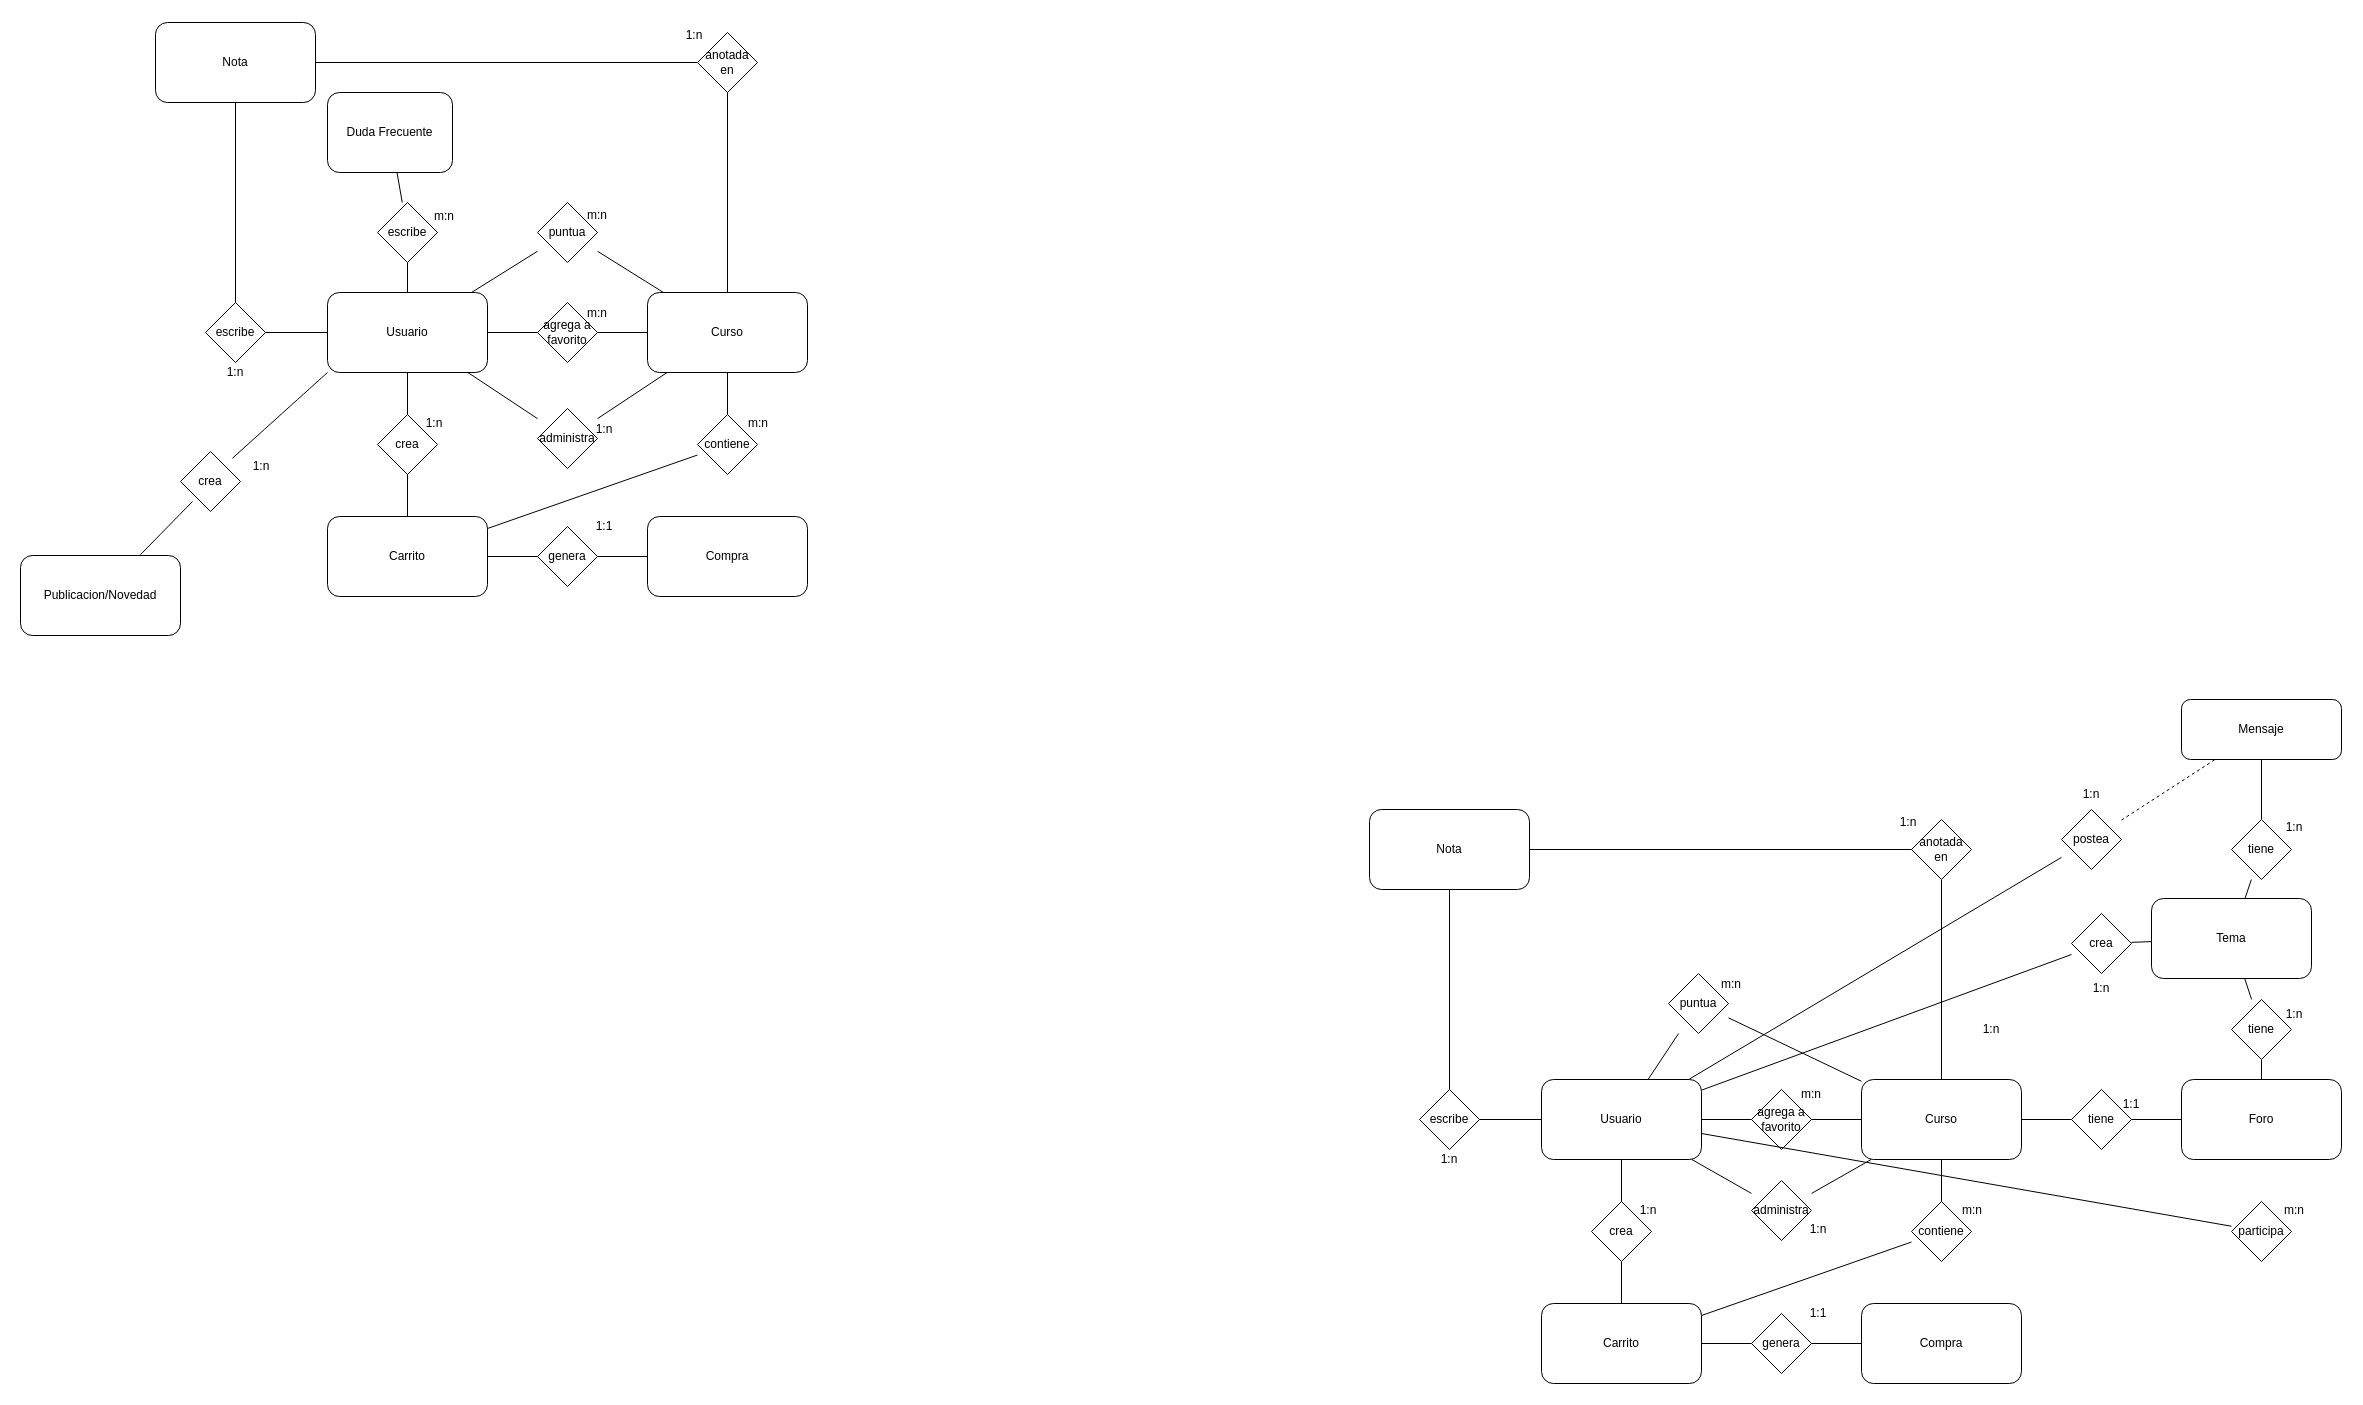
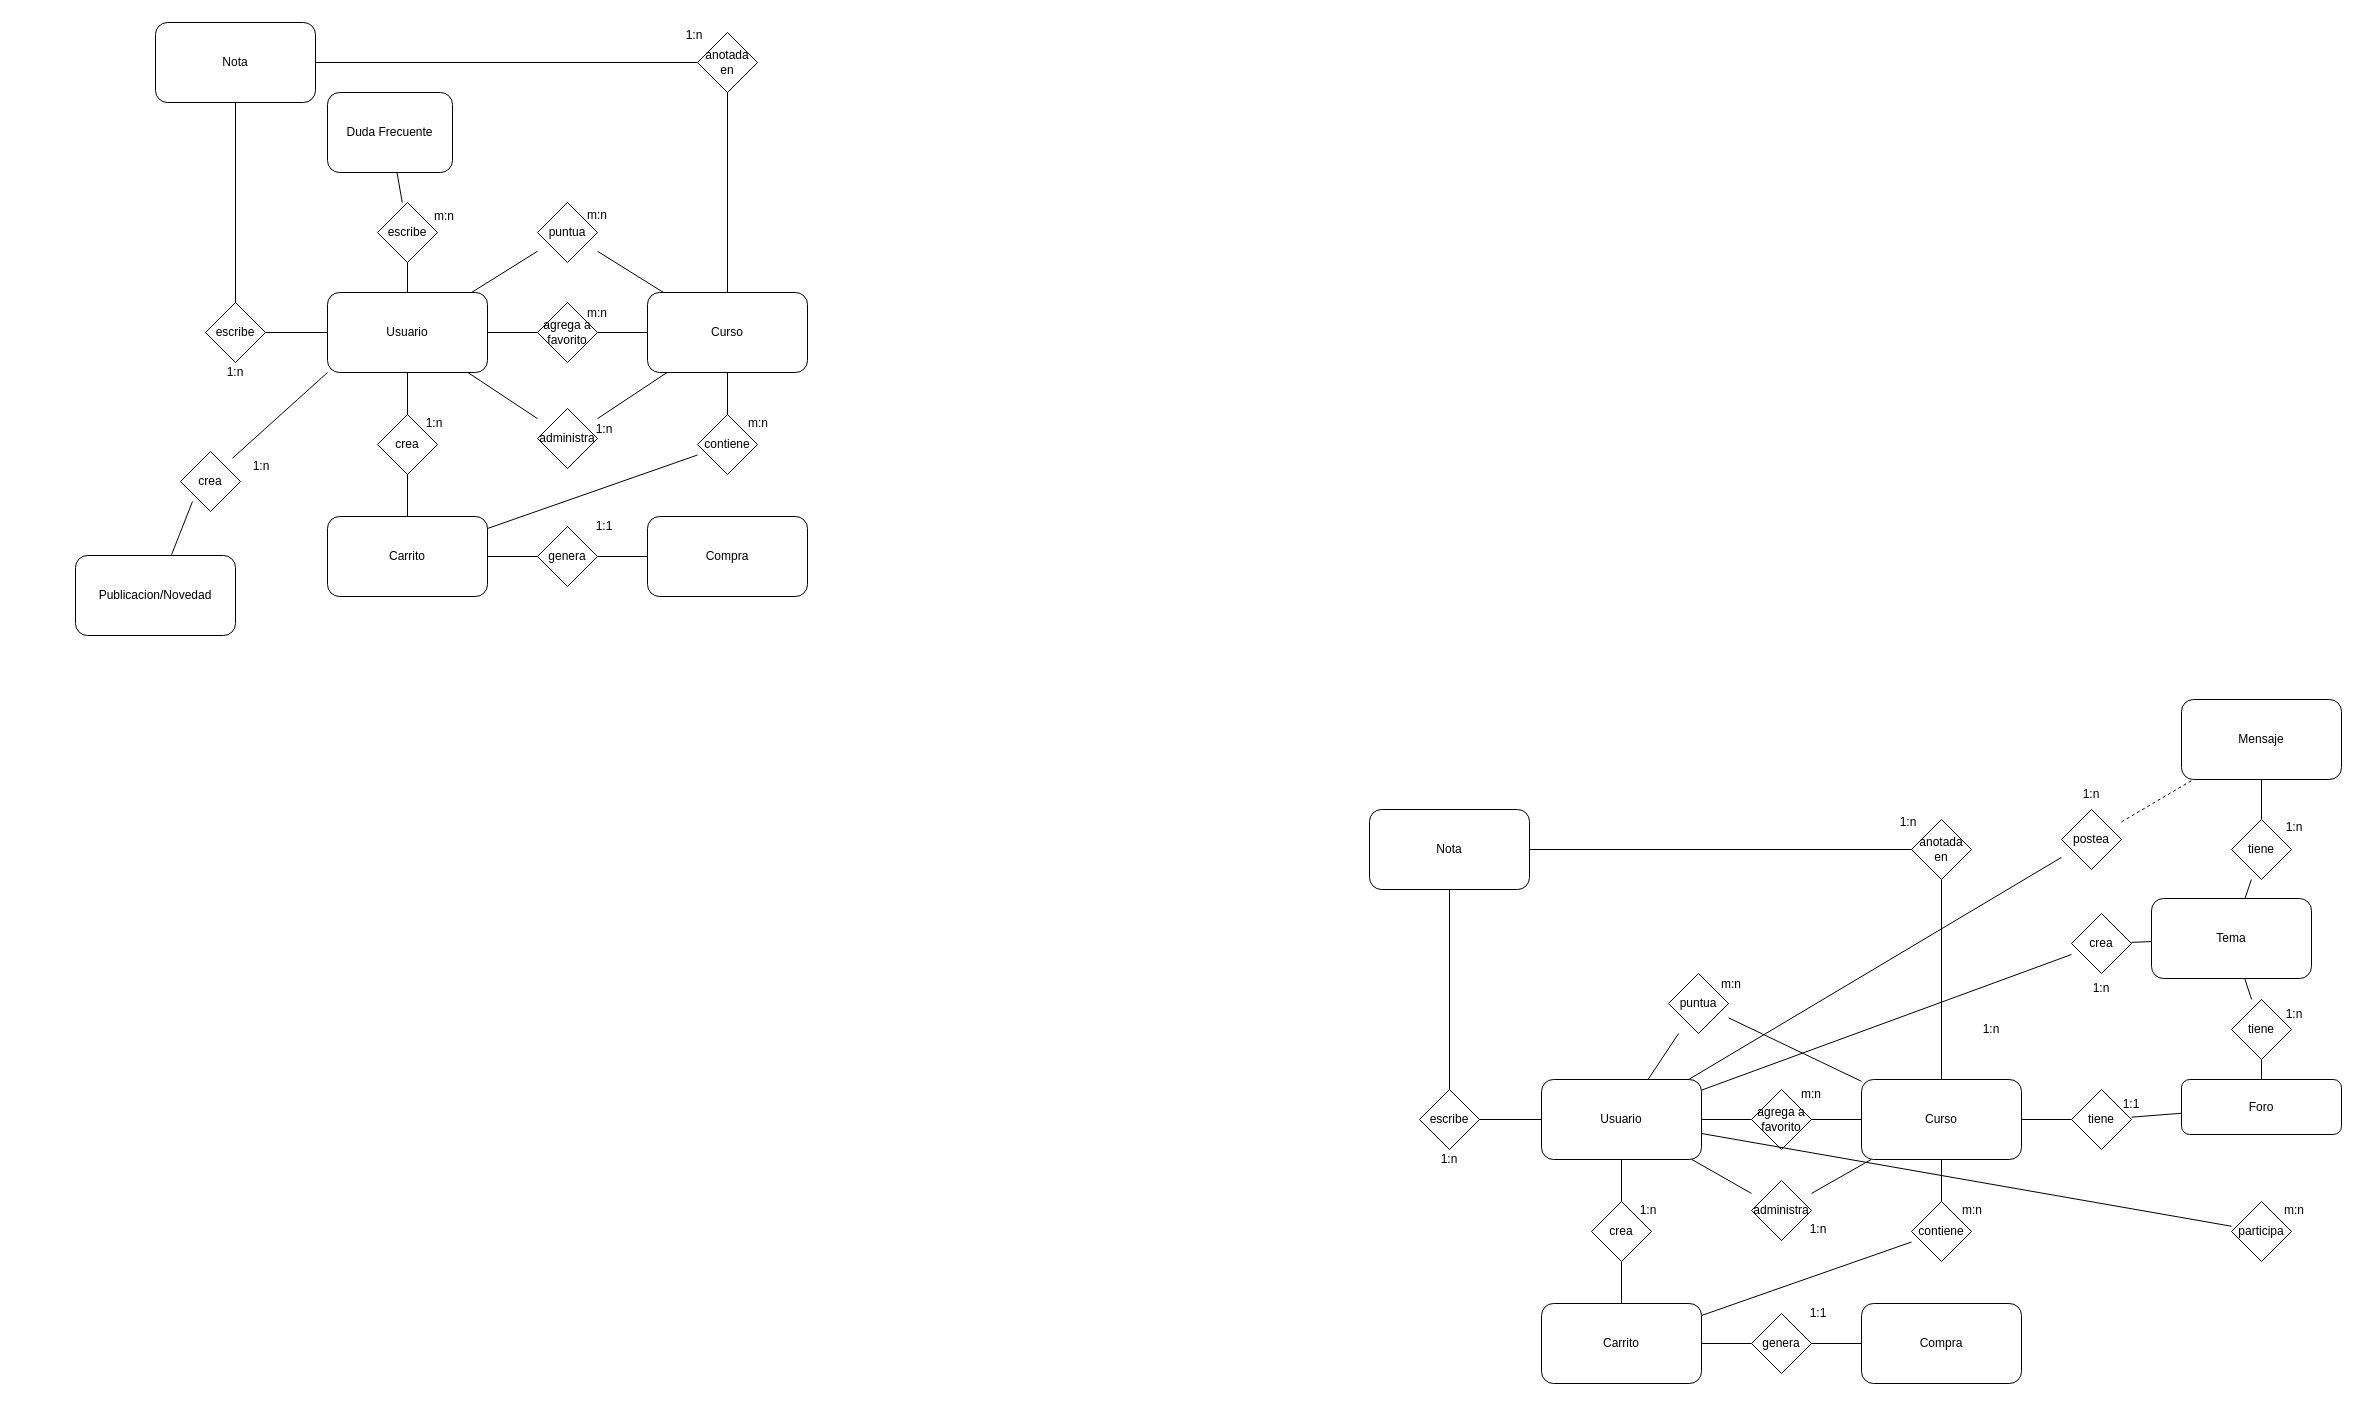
node "Publicacion/Novedad": moved (101, 596) -> (156, 596)
node "Mensaje": size 160x60 -> 160x80
node "Foro": size 160x80 -> 160x55
